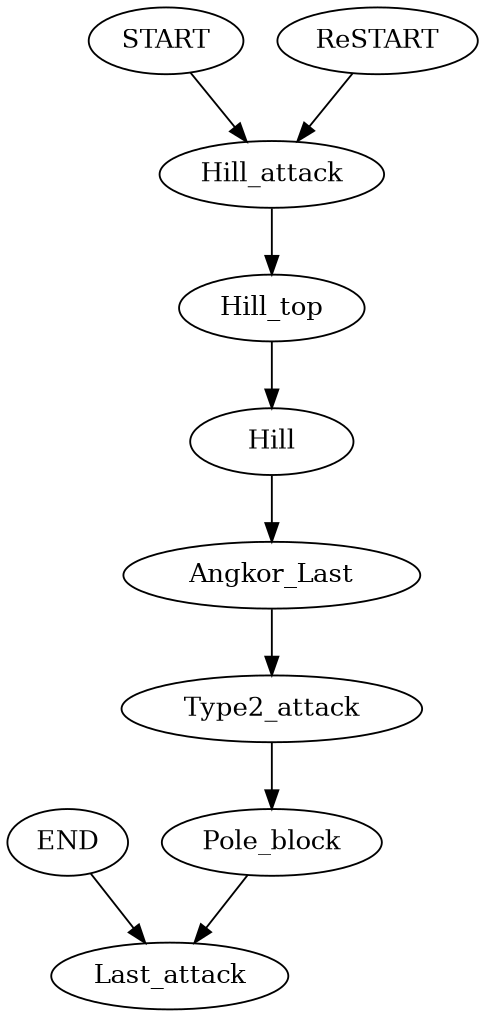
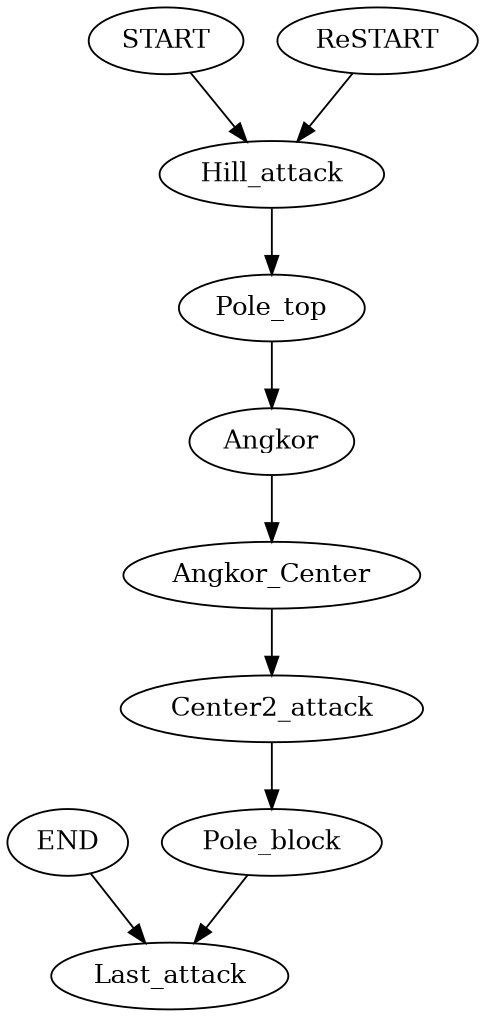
node "Hill_top": label "Hill_top" -> "Pole_top"
node "Hill": label "Hill" -> "Angkor"
node "Angkor_Last": label "Angkor_Last" -> "Angkor_Center"
node "Type2_attack": label "Type2_attack" -> "Center2_attack"
